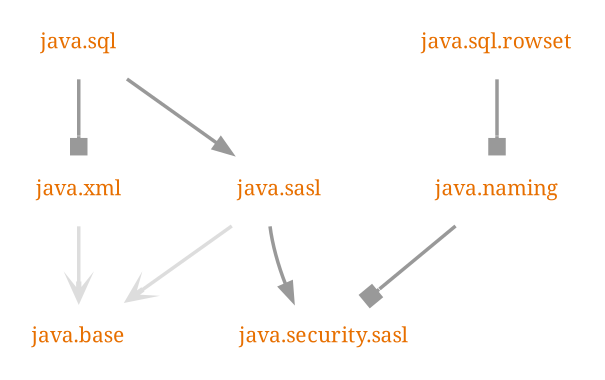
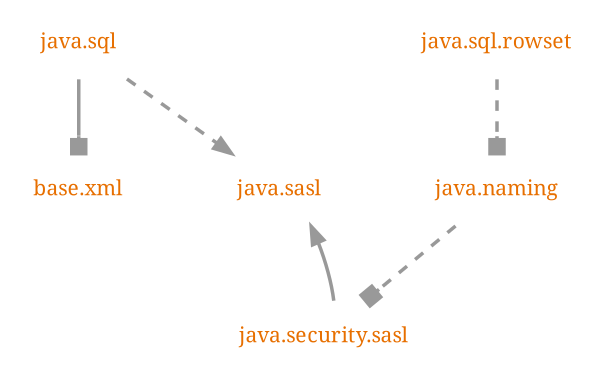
edge "java.sql.rowset" -> "java.naming": style bold -> dashed
edge "java.sql" -> "java.sasl": style bold -> dashed
node "java.xml": label "java.xml" -> "base.xml"
edge "java.sasl" -> "java.security.sasl": reversed
edge "java.naming" -> "java.security.sasl": style bold -> dashed
node "java.base": removed
